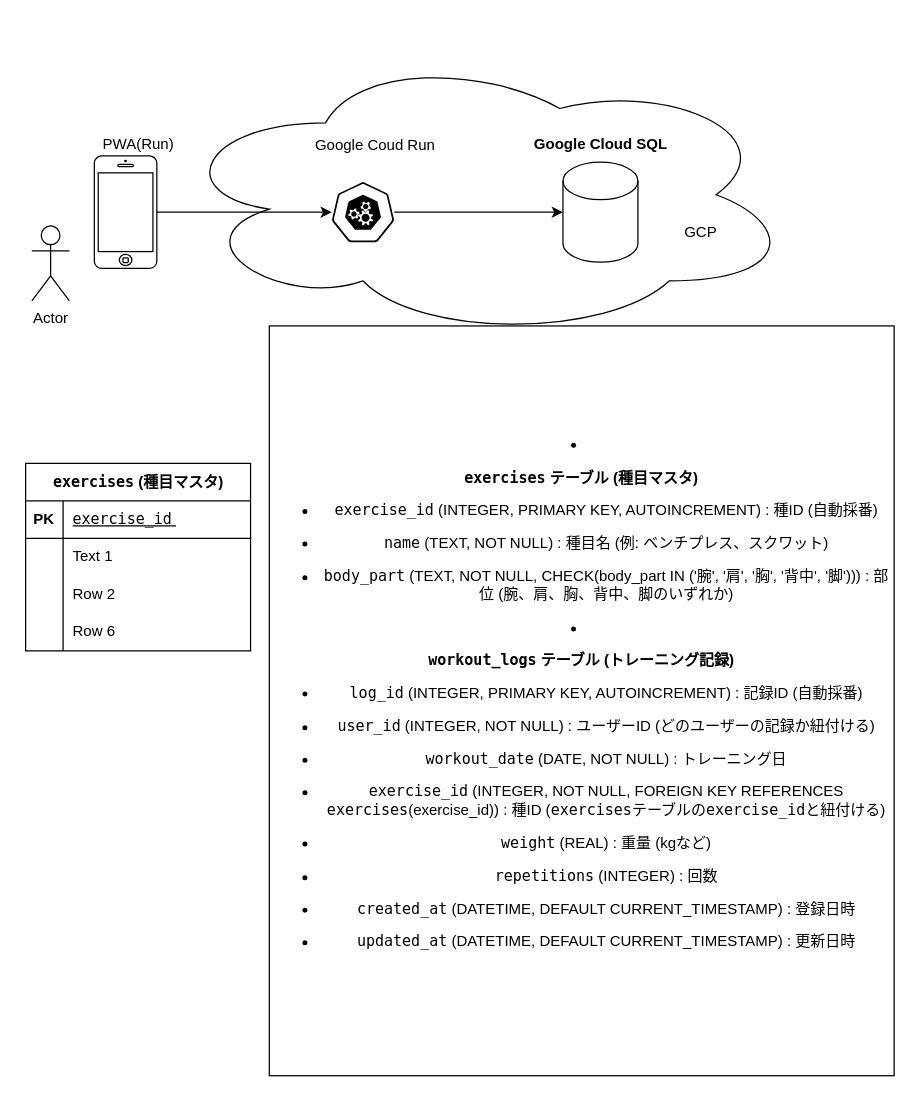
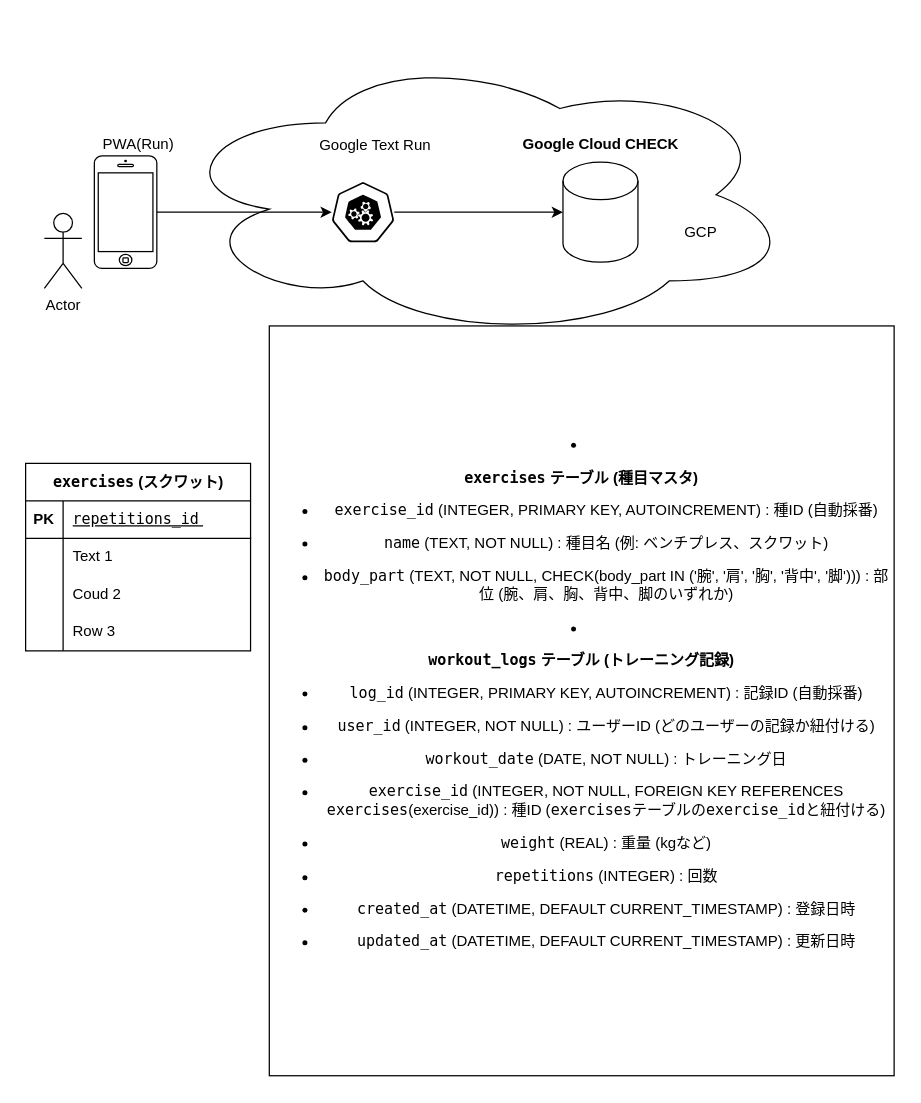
node "Google Cloud SQL": label "Google Cloud SQL" -> "Google Cloud CHECK"
node "Google Coud Run": label "Google Coud Run" -> "Google Text Run"
node "Actor": moved (51, 263) -> (63, 251)
node "exercises (種目マスタ)": label "exercises (種目マスタ)" -> "exercises (スクワット)"
node "exercise_id": label "exercise_id" -> "repetitions_id"
node "Row 2": label "Row 2" -> "Coud 2"
node "Row 6": label "Row 6" -> "Row 3"
